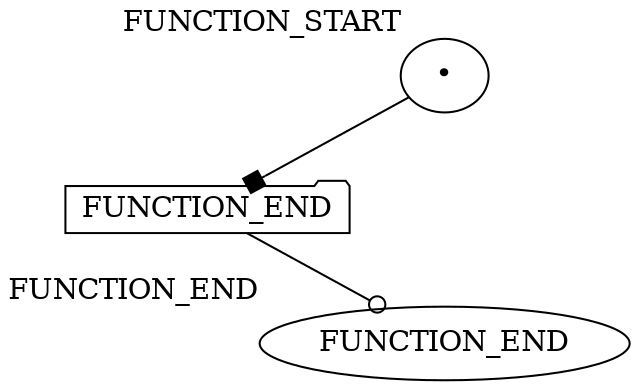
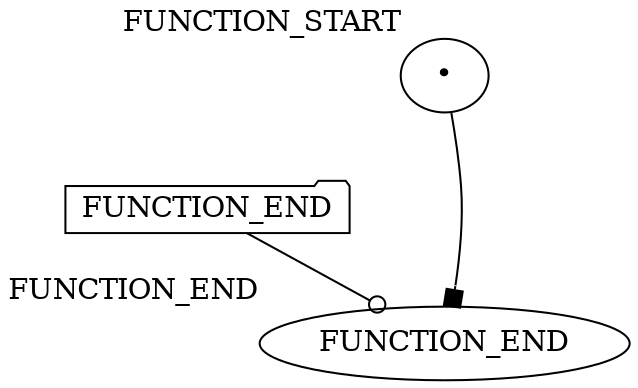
edge "• FUNCTION_START" -> "FUNCTION_END": now "• FUNCTION_START" -> "FUNCTION_END FUNCTION_END"
